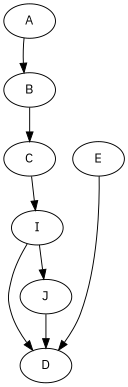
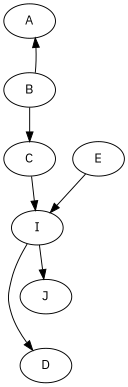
edge "A" -> "B": reversed
edge "E" -> "D": now "E" -> "I"
edge "J" -> "D": removed
